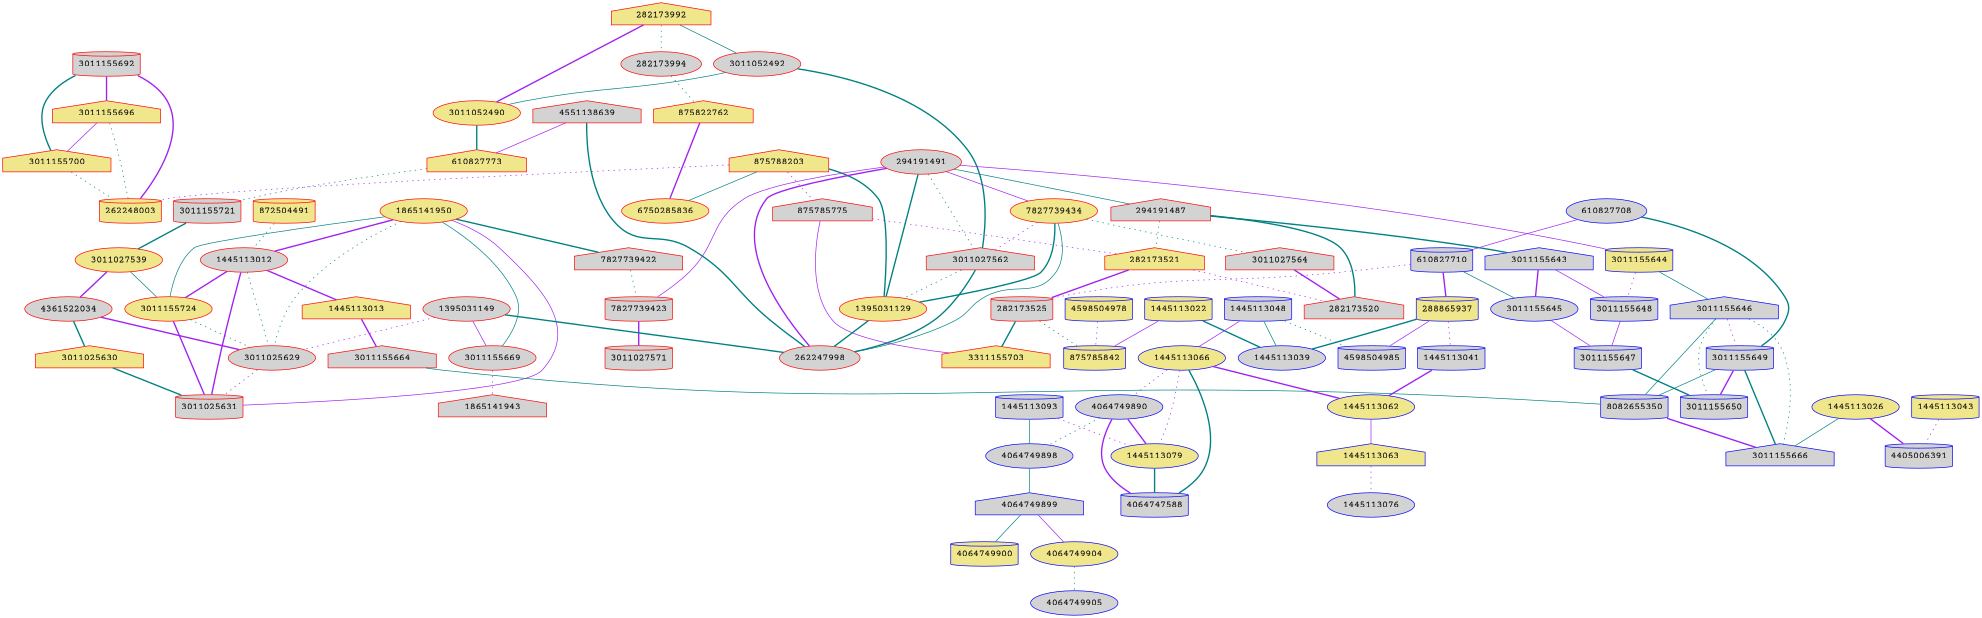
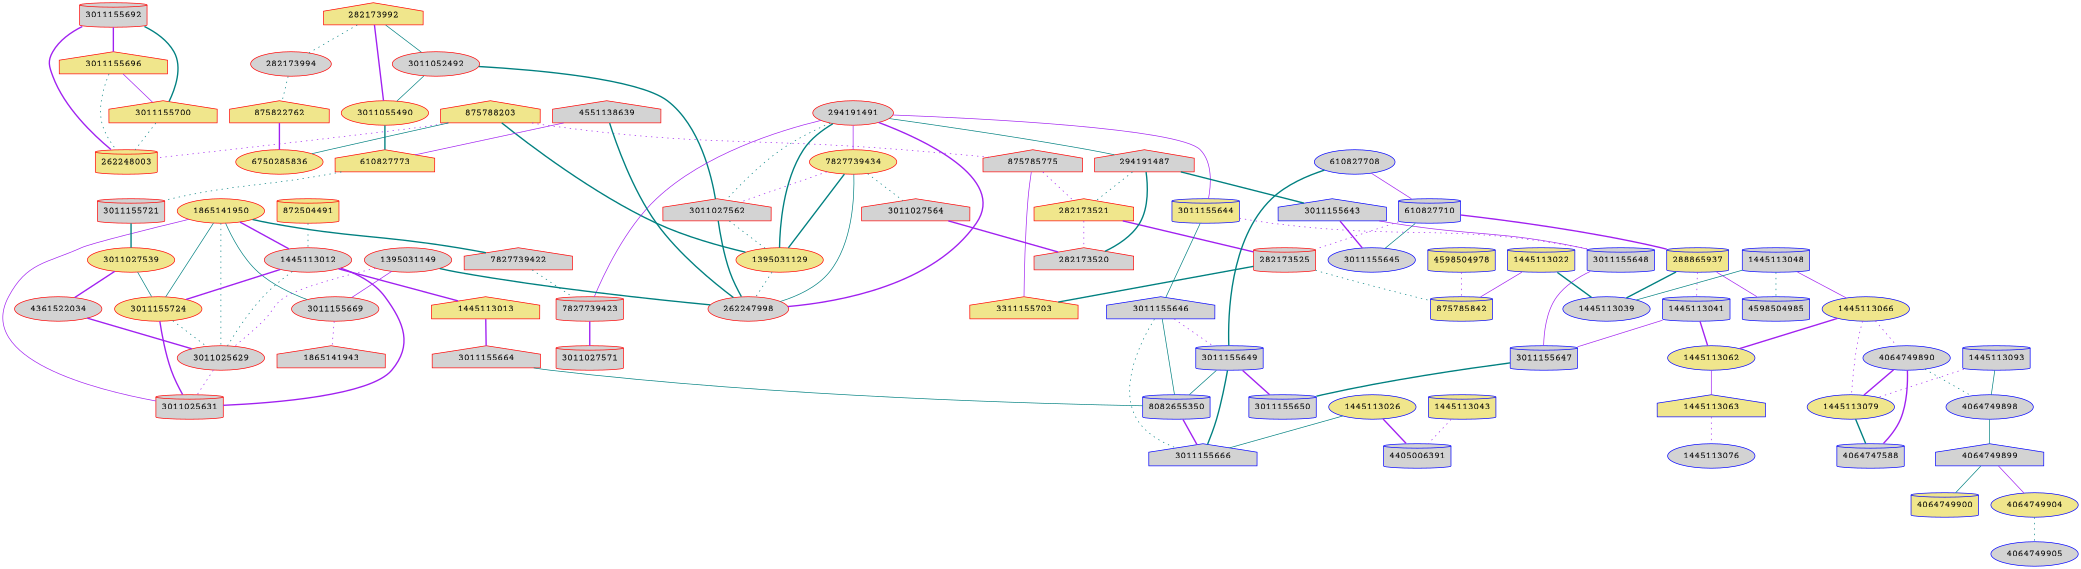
node "3011052490": label "3011052490" -> "3011055490"
edge "3011155645" -- "3011155647": now "1445113041" -- "3011155647"
edge "1395031129" -- "262247998": style bold -> dotted
edge "3011155646" -- "3011155650": removed
node "3011025630": removed
edge "1445113066" -- "4064747588": removed
